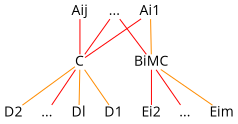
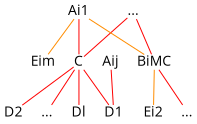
edge "Aij" -- "C": now "Aij" -- "D1"
edge "C" -- "D2": color darkorange -> red
edge "C" -- "Dl": color darkorange -> red
edge "C" -- "D1": color darkorange -> red
edge "BiMC" -- "Ei2": color red -> darkorange
edge "BiMC" -- "Eim": now "Ai1" -- "Eim"
